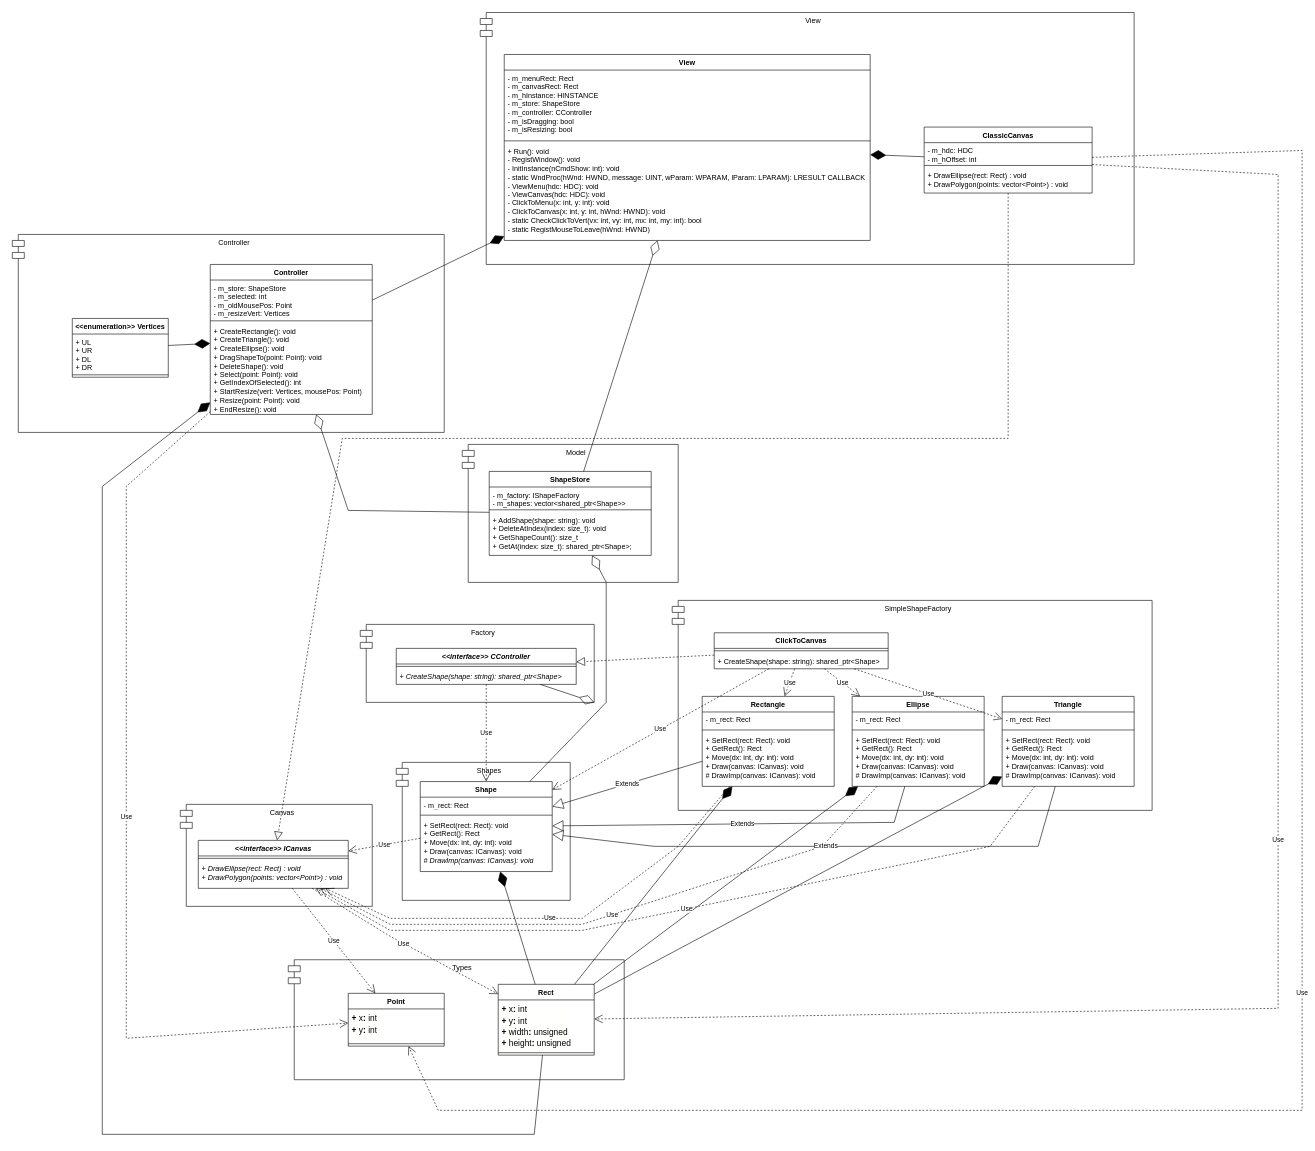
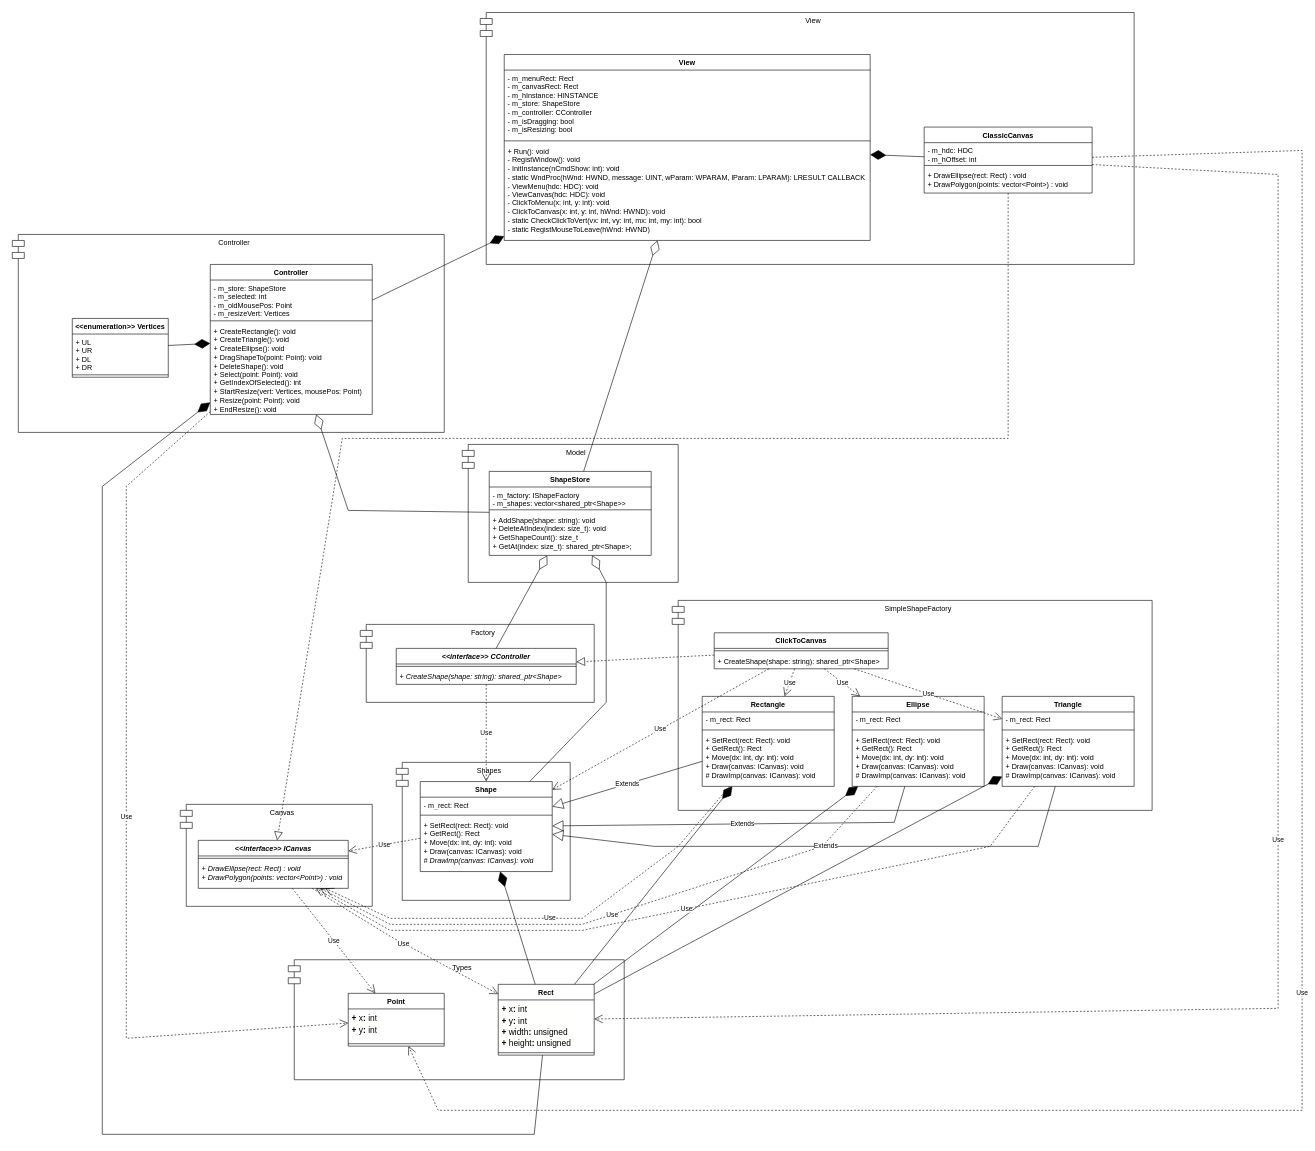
edge "<<interface>> CController" -> "Factory": now "<<interface>> CController" -> "ShapeStore"
